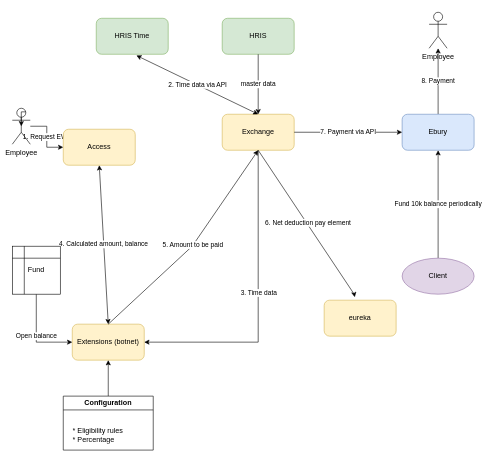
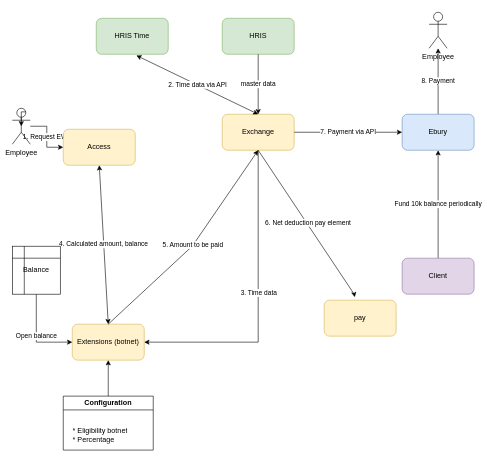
node "Fund": label "Fund" -> "Balance"
node "Client": shape ellipse -> rounded rectangle
node "eureka": label "eureka" -> "pay"
node "* Eligibility rules * Percentage": label "* Eligibility rules * Percentage" -> "* Eligibility botnet * Percentage"
